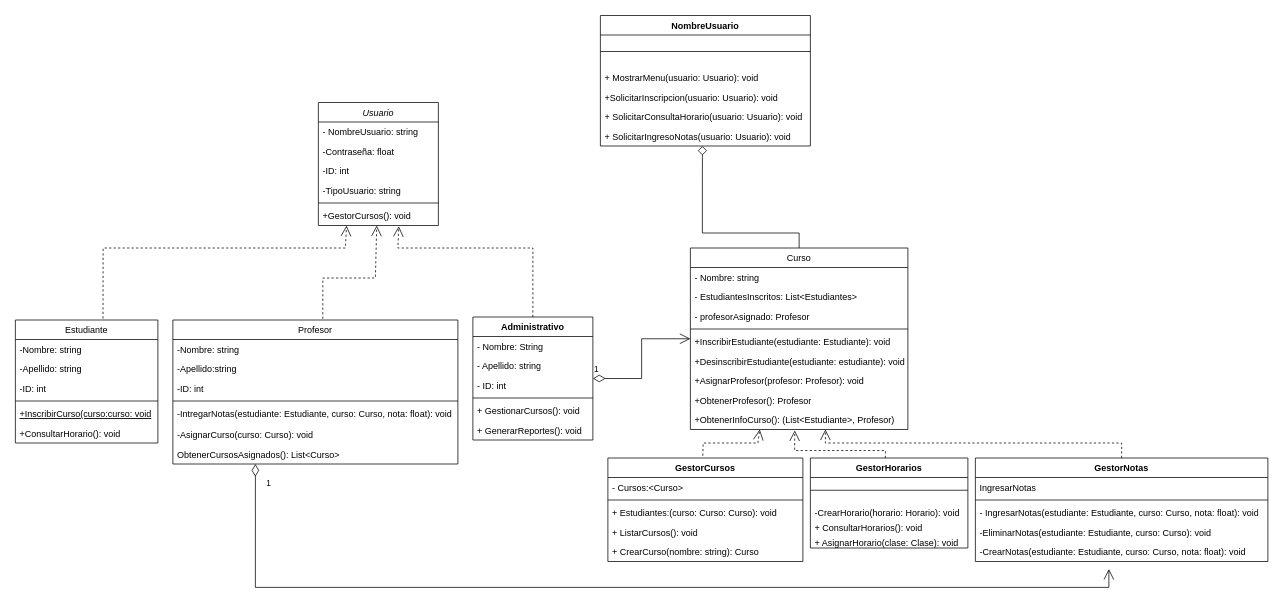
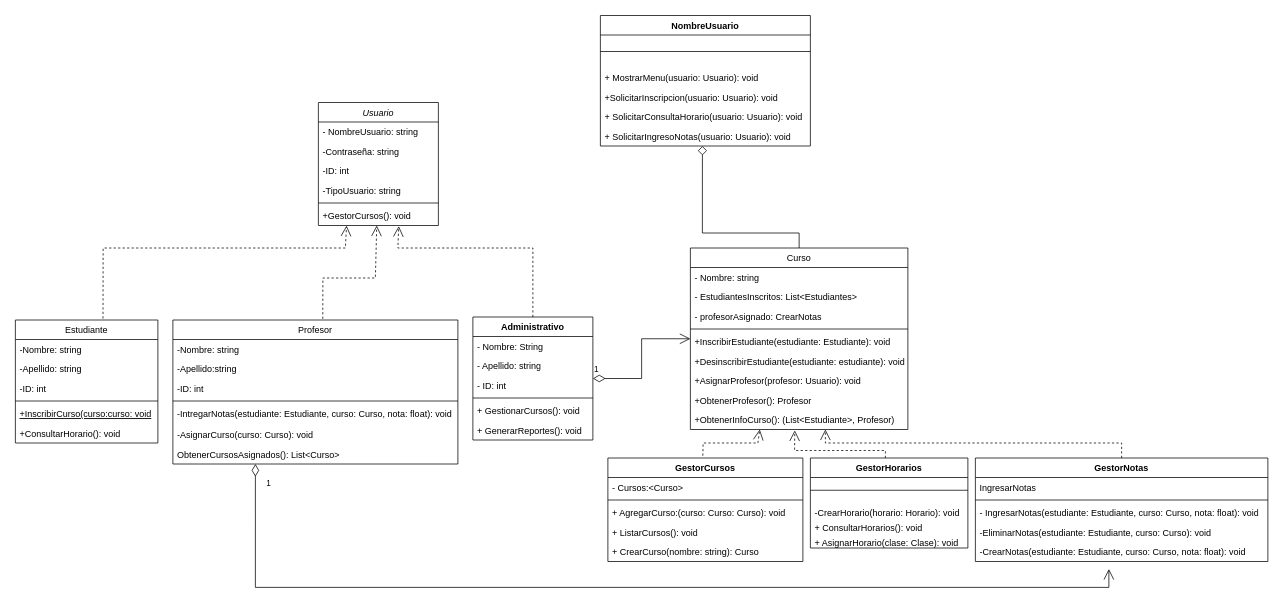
node "-Contraseña: float": label "-Contraseña: float" -> "-Contraseña: string"
node "- profesorAsignado: Profesor": label "- profesorAsignado: Profesor" -> "- profesorAsignado: CrearNotas"
node "+AsignarProfesor(profesor: Profesor): void": label "+AsignarProfesor(profesor: Profesor): void" -> "+AsignarProfesor(profesor: Usuario): void"
node "+ Estudiantes:(curso: Curso: Curso): void": label "+ Estudiantes:(curso: Curso: Curso): void" -> "+ AgregarCurso:(curso: Curso: Curso): void"
